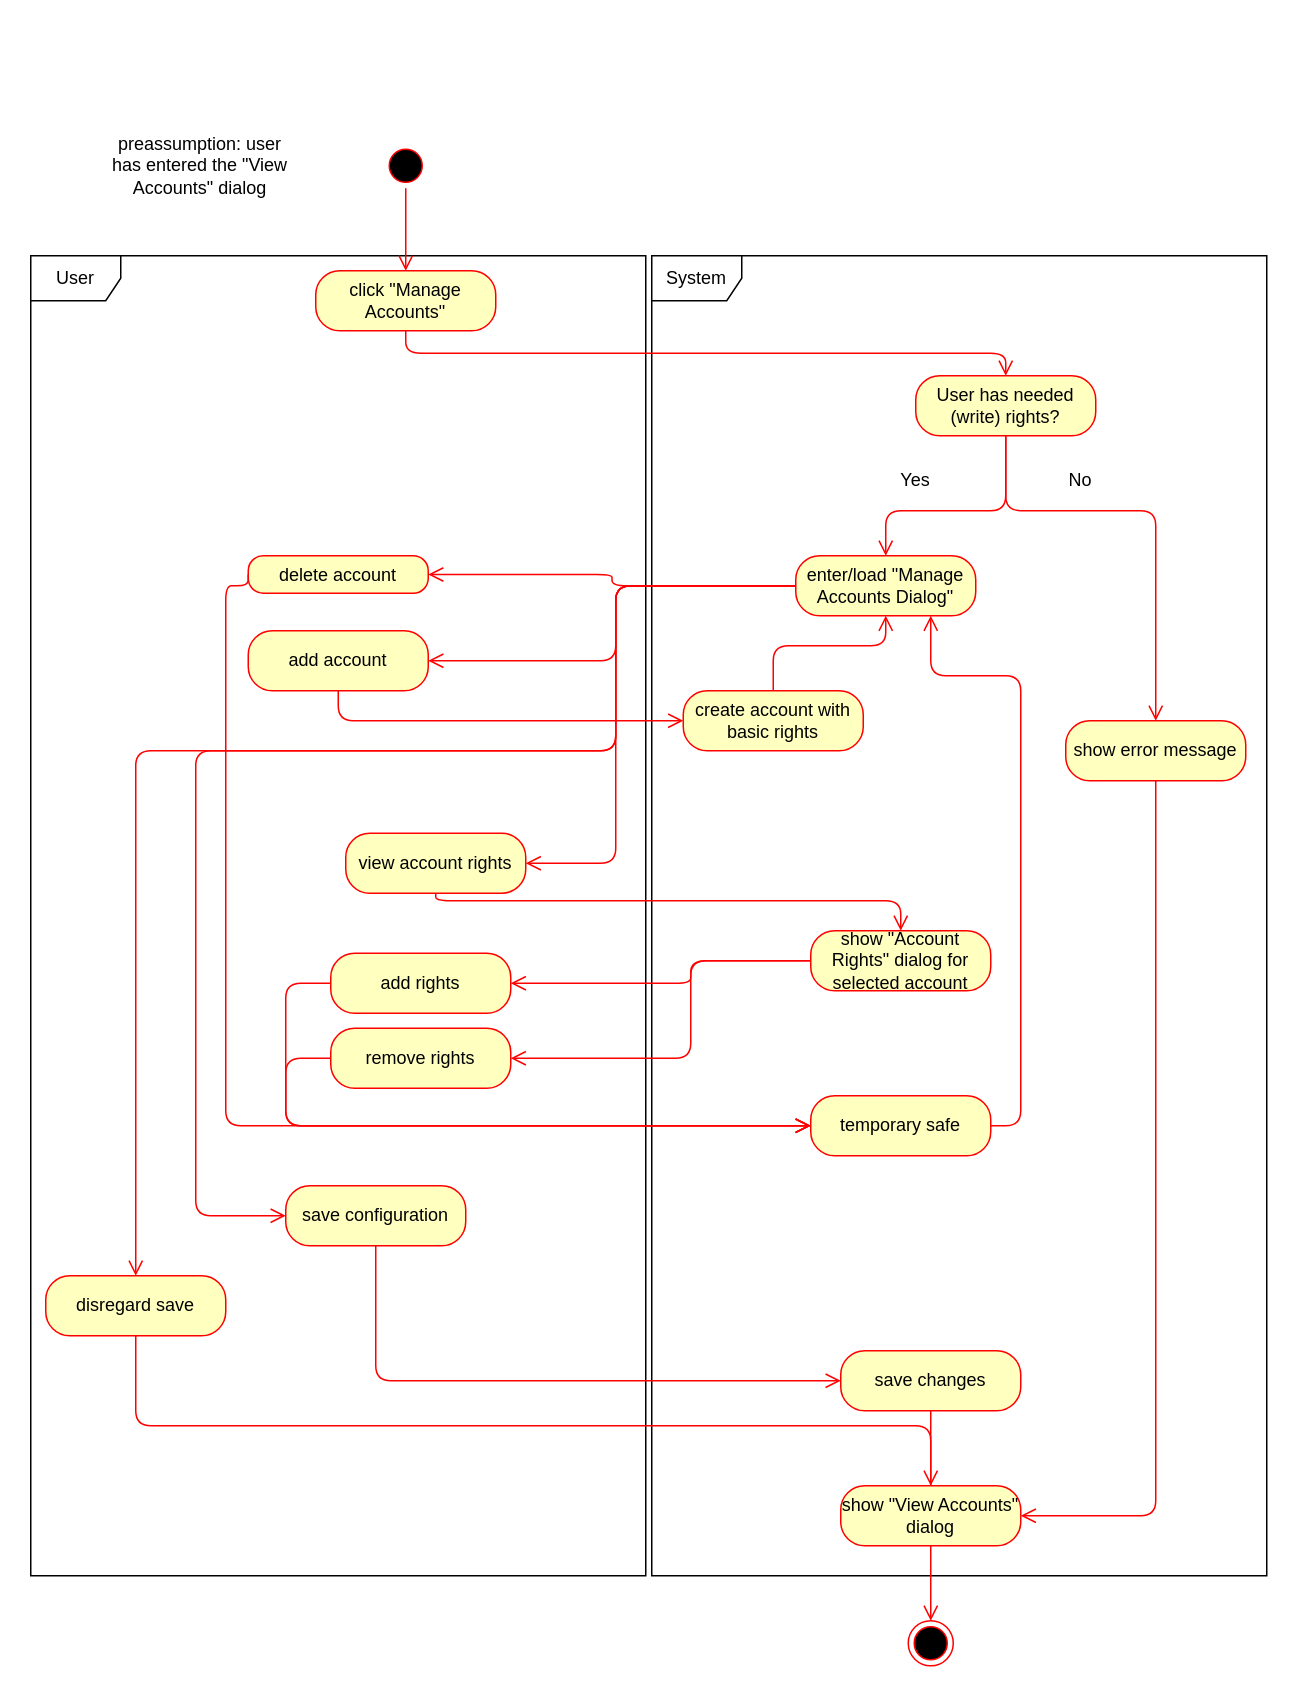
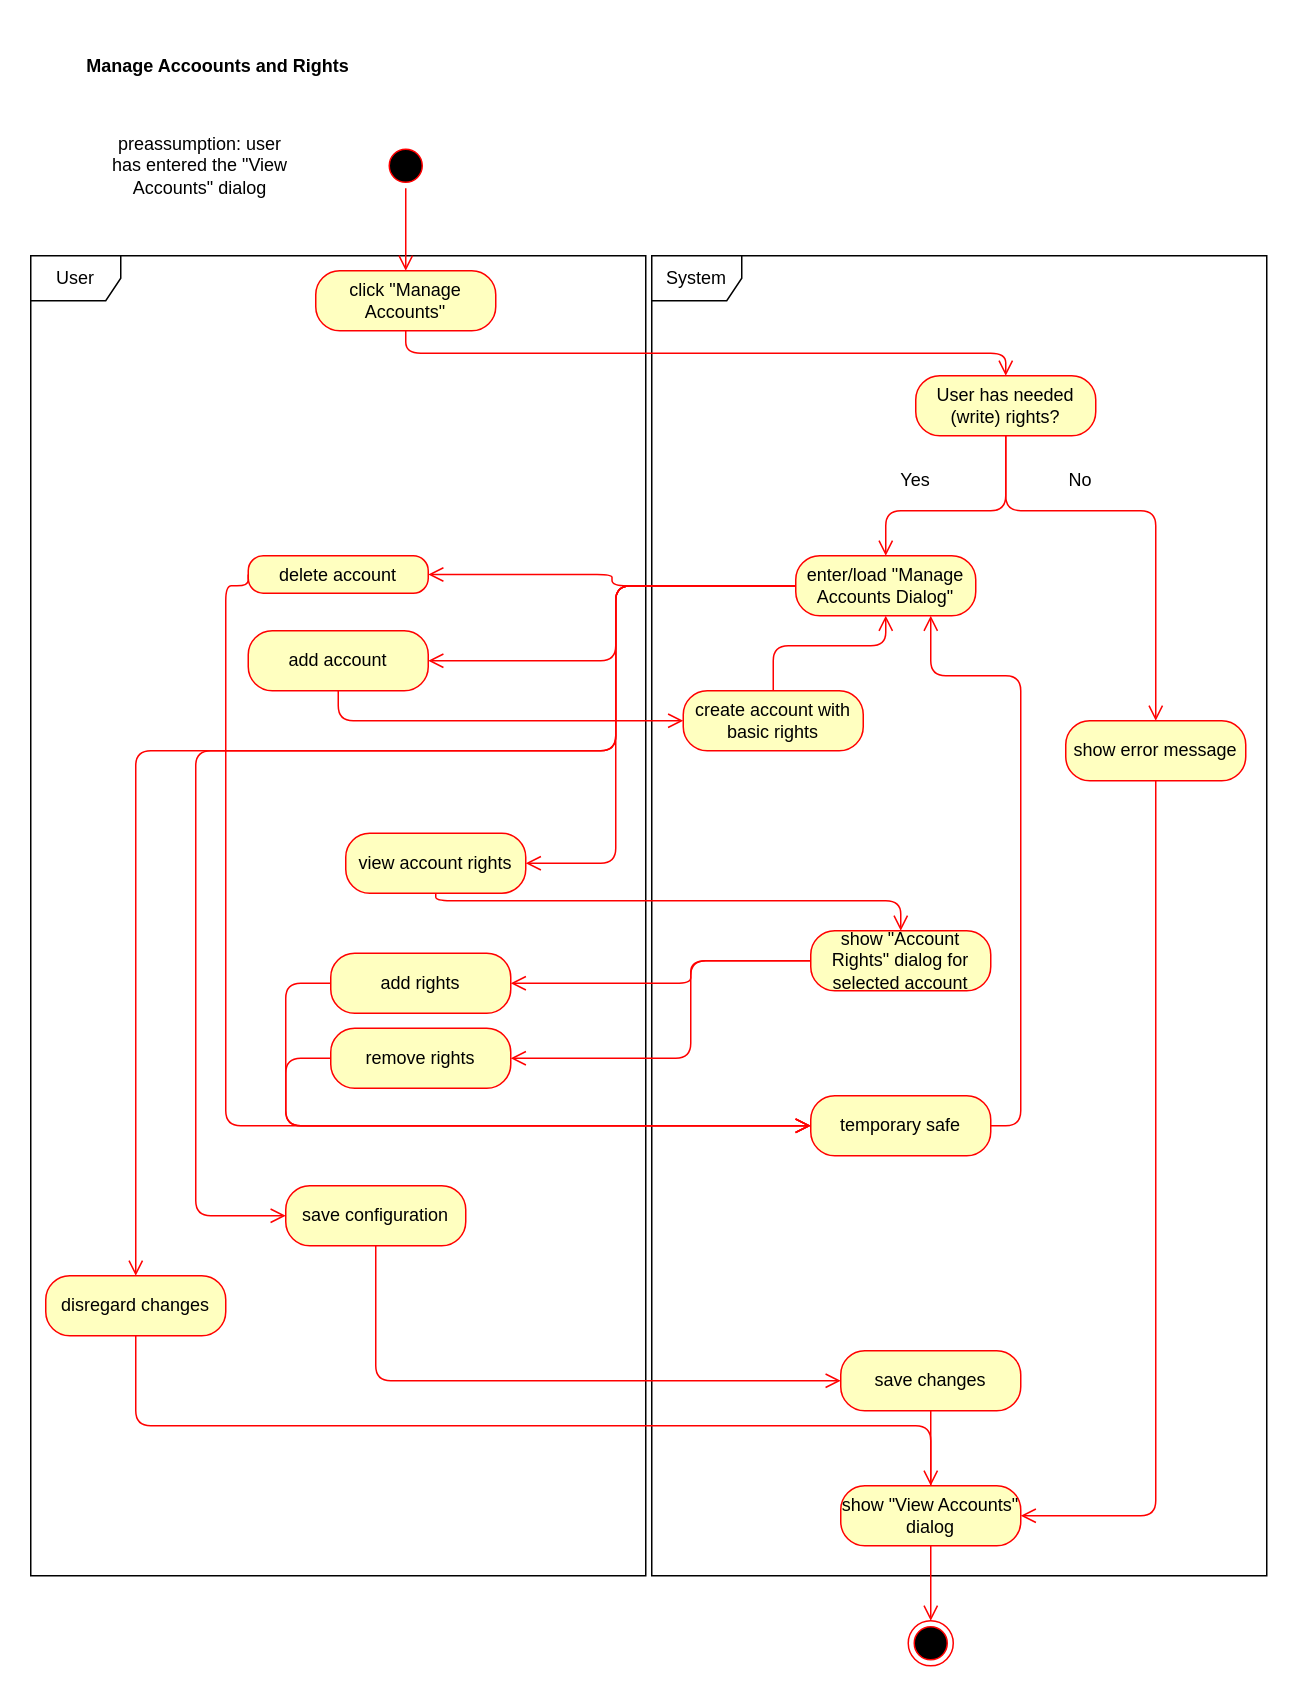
node "Manage Accoounts and Rights": added
node "disregard save": label "disregard save" -> "disregard changes"
